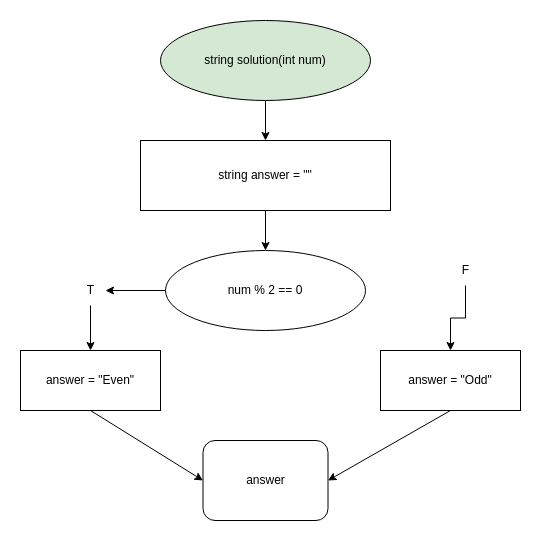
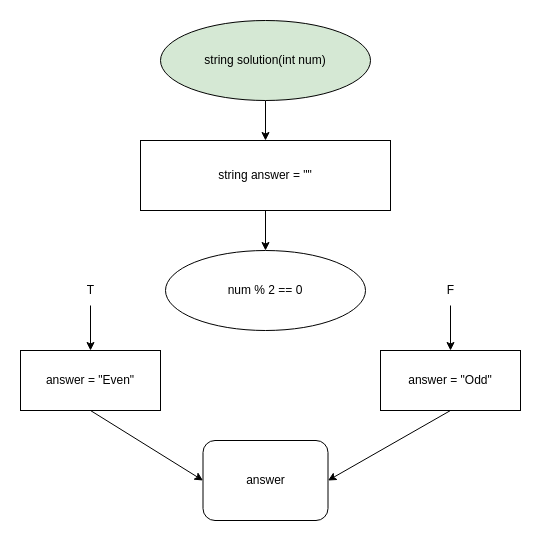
node "F": moved (466, 271) -> (451, 291)
edge "num % 2 == 0" -> "T": removed
